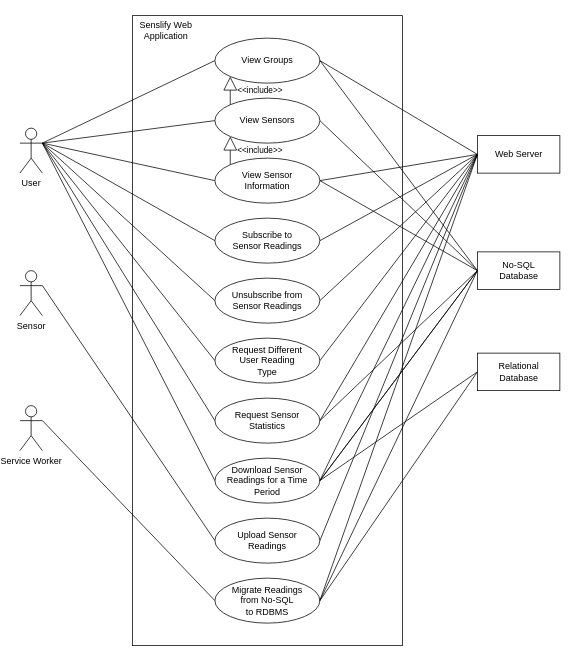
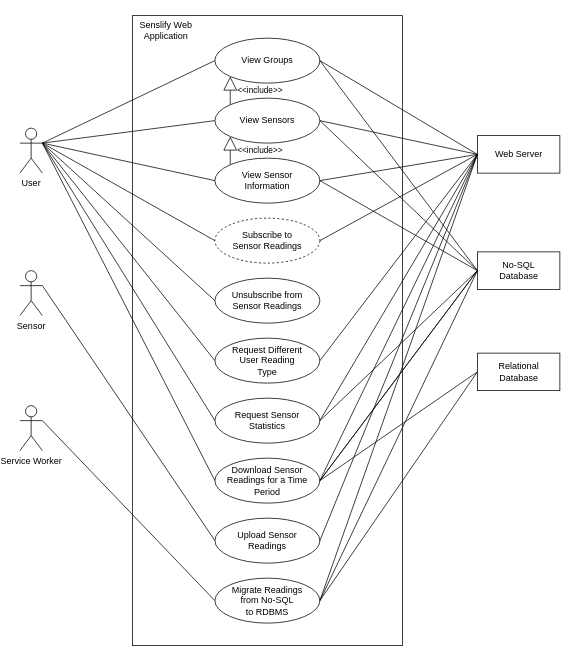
edge "View Sensors" -- "Web Server": added
edge "Web Server" -- "Unsubscribe from Sensor Readings": removed
node "Subscribe to Sensor Readings": style solid -> dashed
